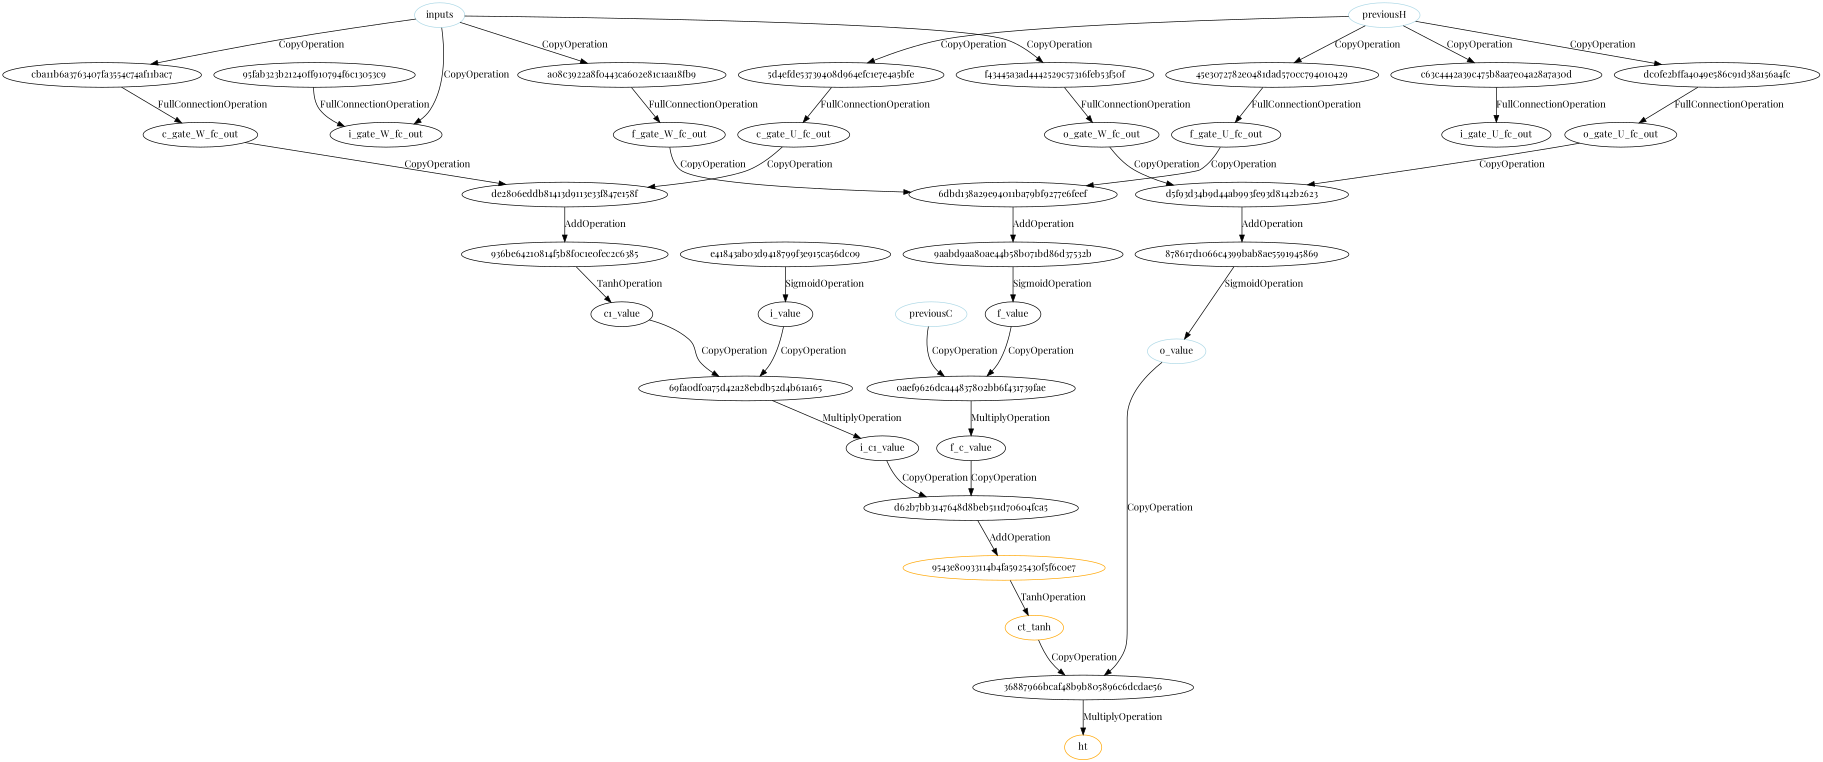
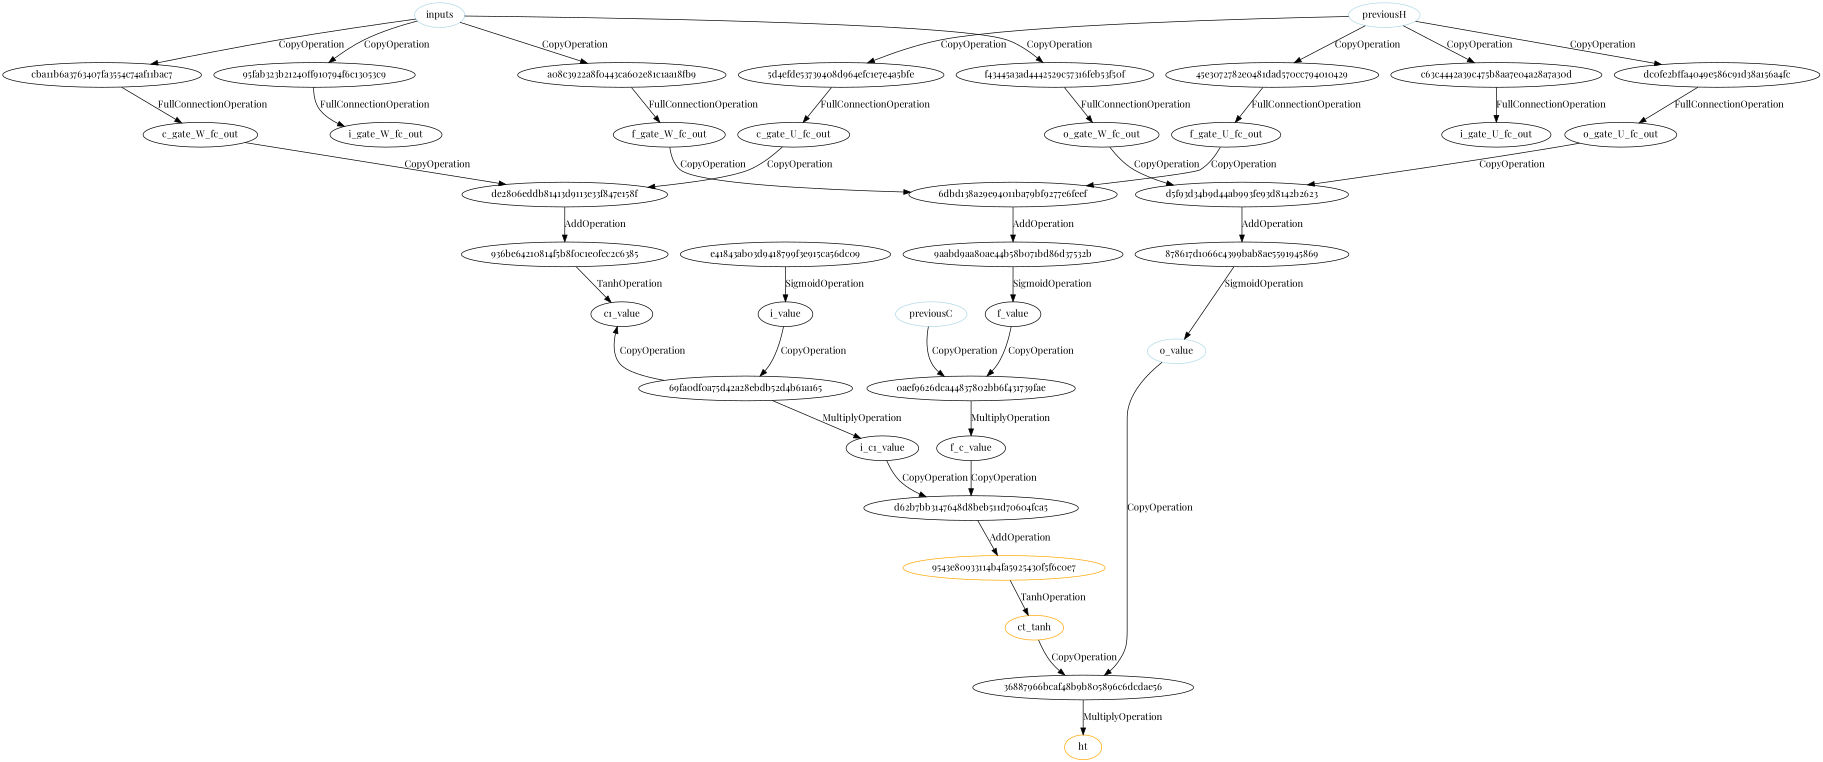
edge "inputs" -> "i_gate_W_fc_out": now "inputs" -> "95fab323b21240ff910794f6c13053c9"
edge "c1_value" -> "69fa0df0a75d42a28ebdb52d4b61a165": reversed
